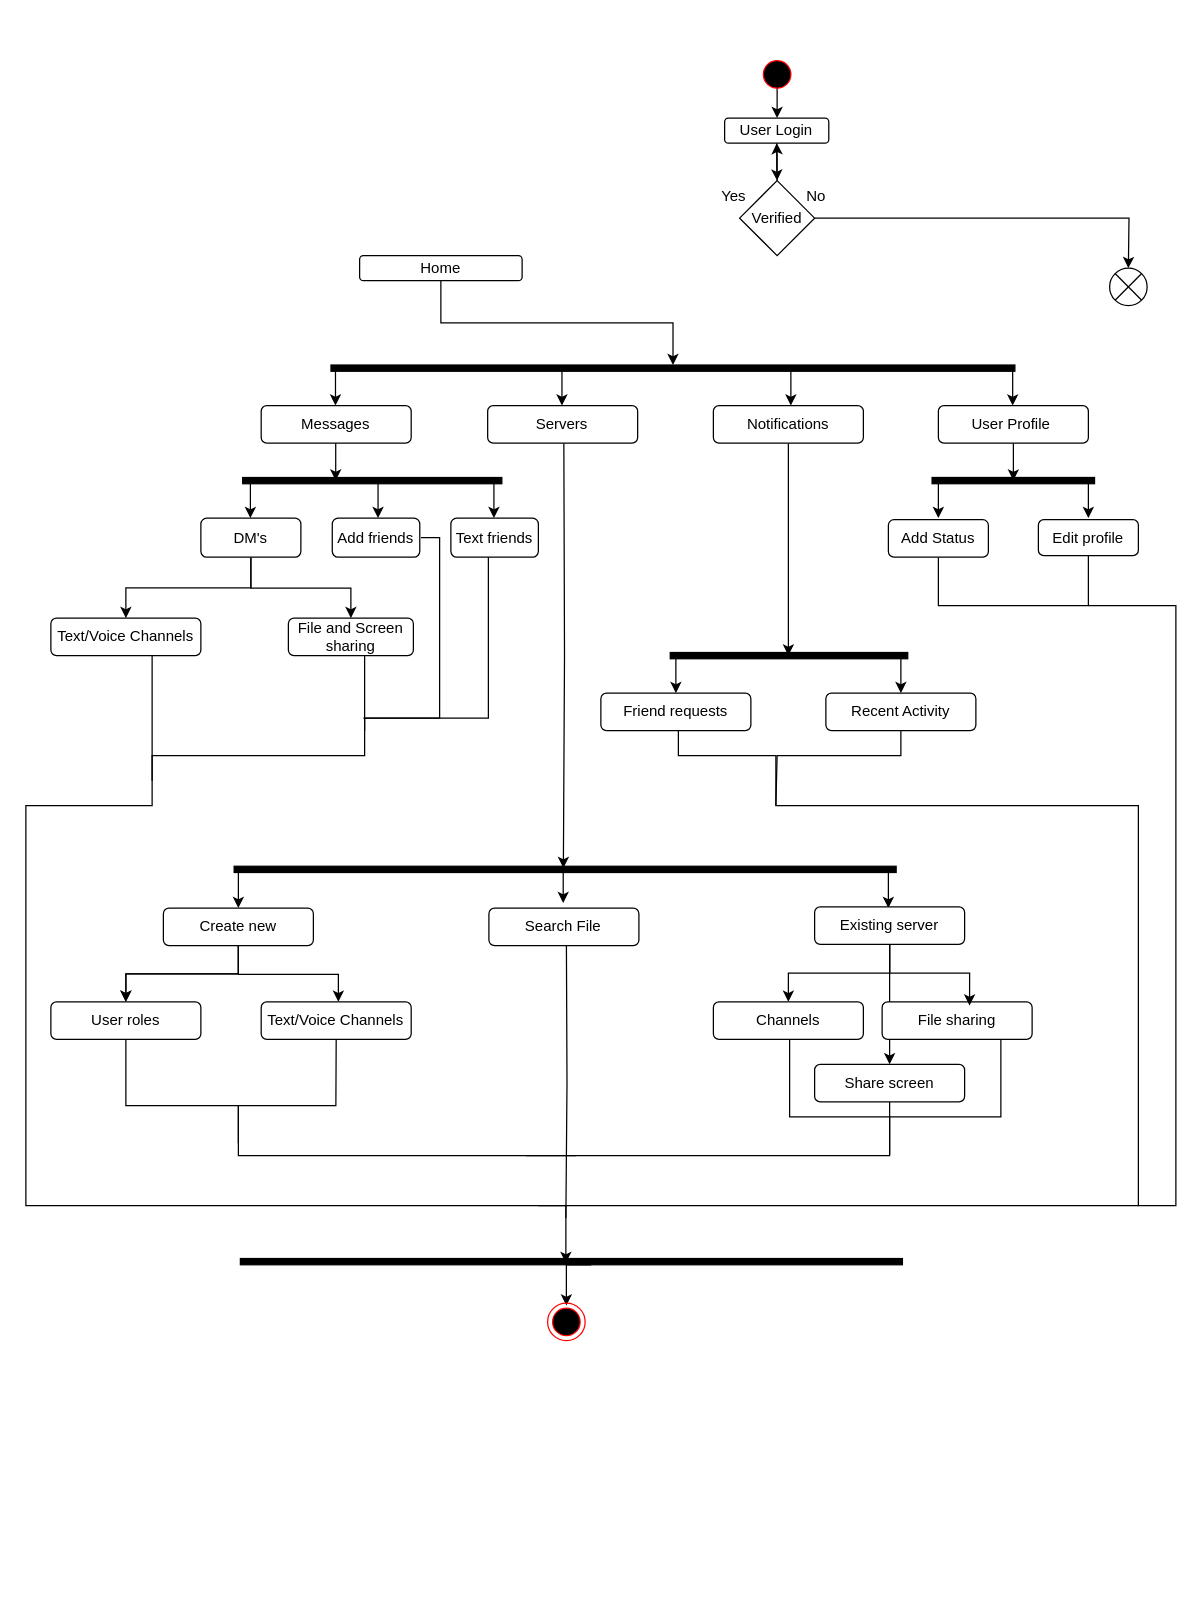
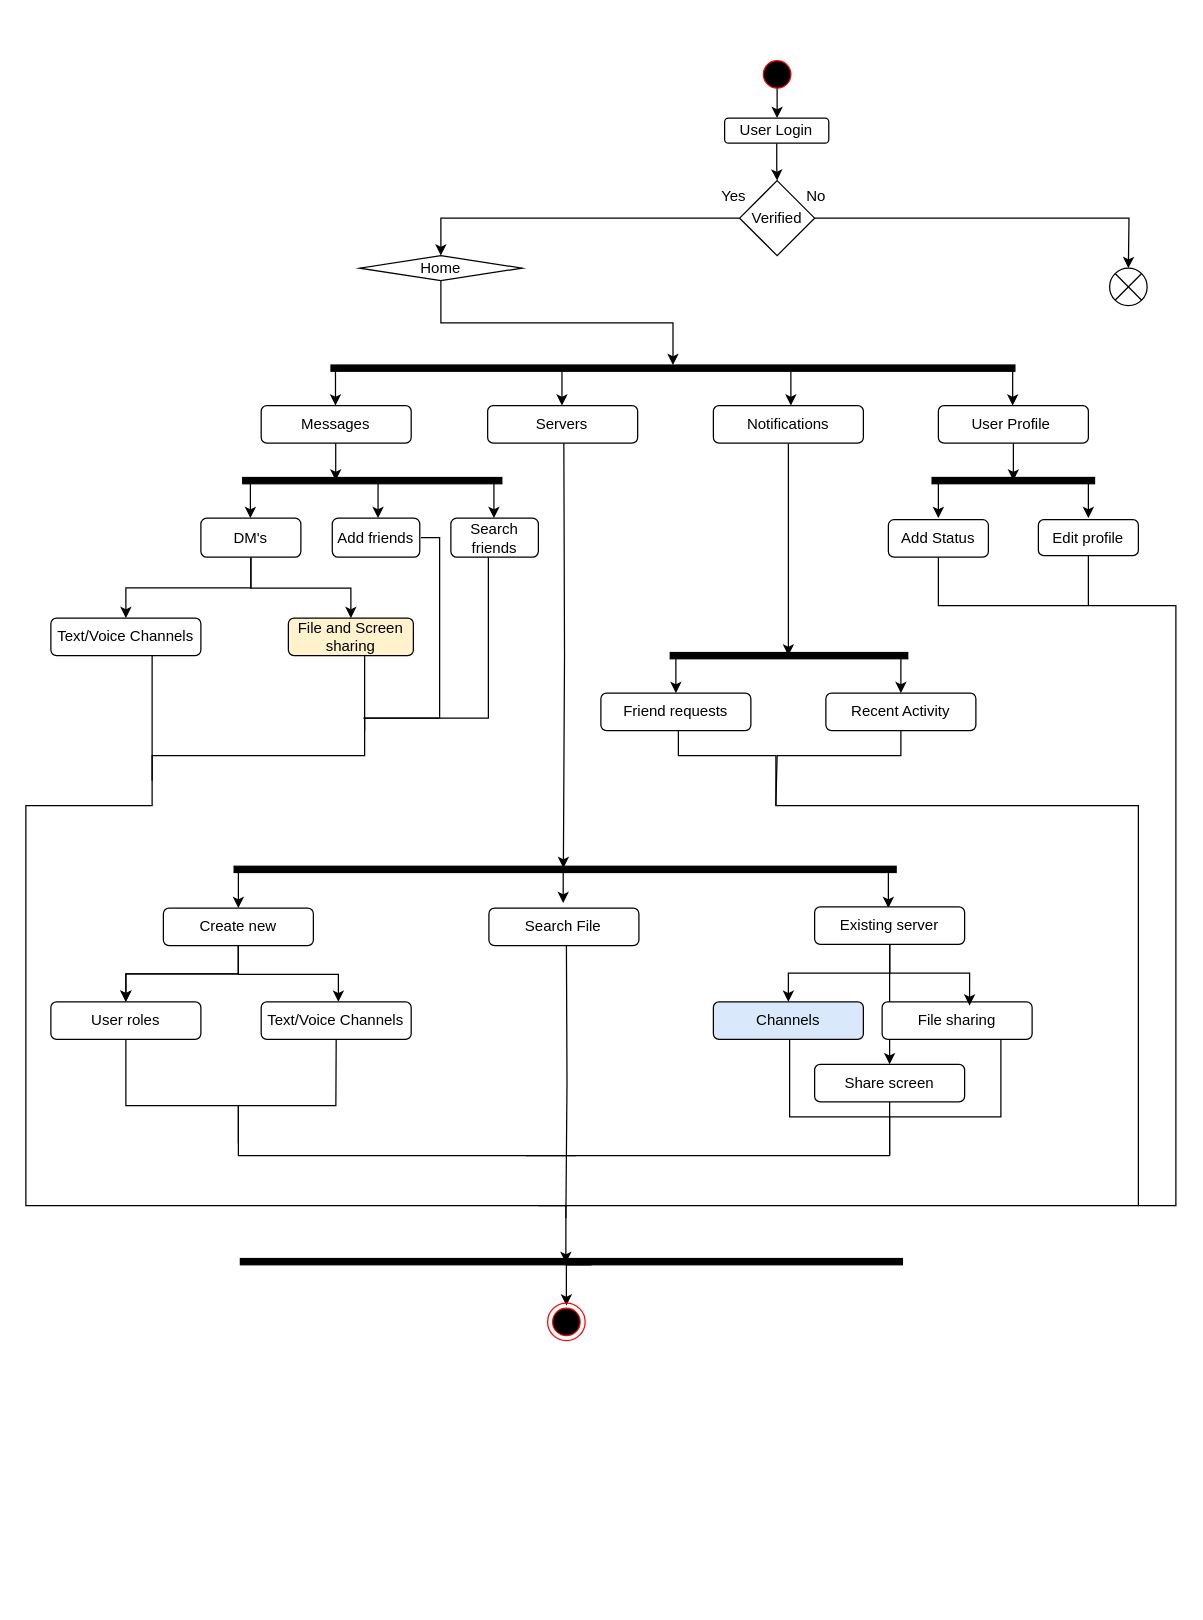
edge "Verified" -> "User Login": now "Verified" -> "Home"
node "Home": shape rounded rectangle -> diamond
node "Text friends": label "Text friends" -> "Search friends"
node "File and Screen sharing": fillcolor #ffffff -> #fff2cc
node "Channels": fillcolor #ffffff -> #dae8fc
